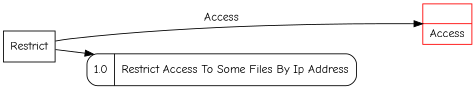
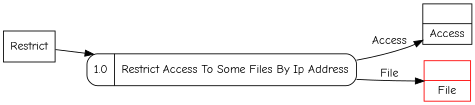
node "Access": color red -> black
edge "Restrict" -> "Access": now "1.0" -> "Access"
node "File": added
